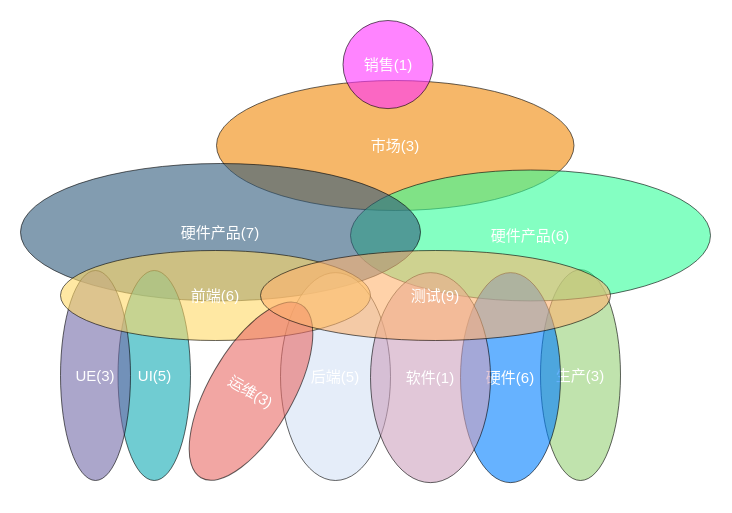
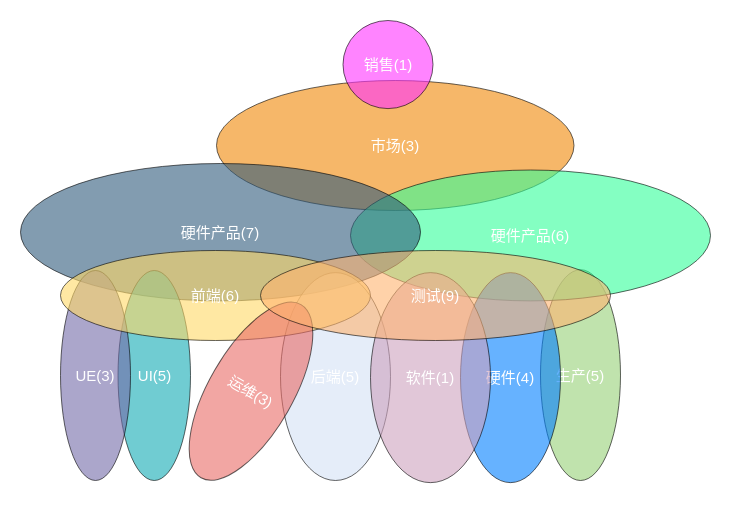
node "生产(3)": label "生产(3)" -> "生产(5)"
node "硬件(6)": label "硬件(6)" -> "硬件(4)"
